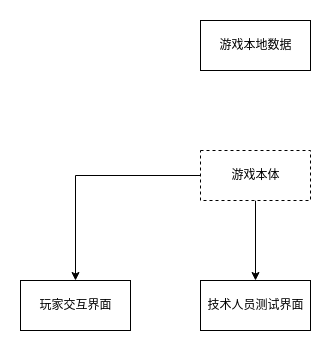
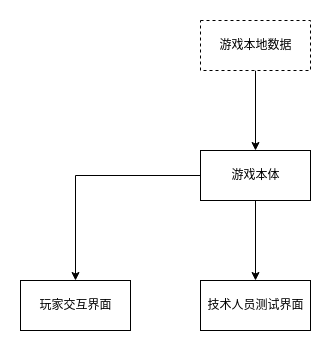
node "游戏本地数据": style solid -> dashed
edge "游戏本地数据" -> "游戏本体": added
node "游戏本体": style dashed -> solid
